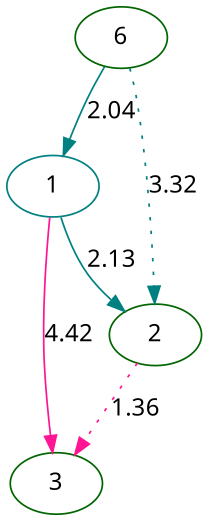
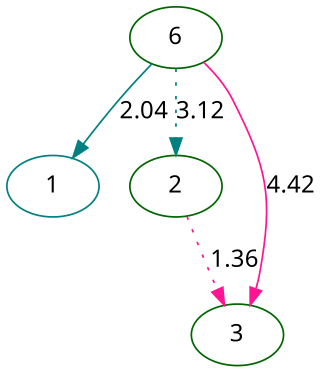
edge "6" -> "2": label "3.32" -> "3.12"
edge "1" -> "2": removed, label "2.13"
edge "1" -> "3": now "6" -> "3"
